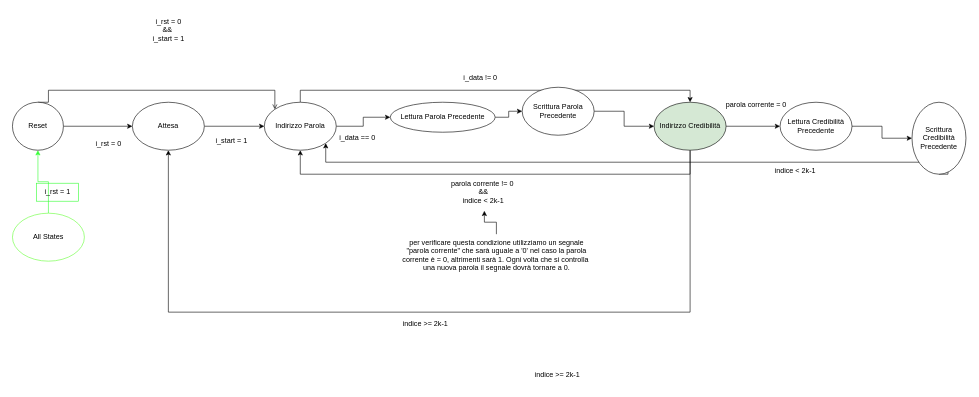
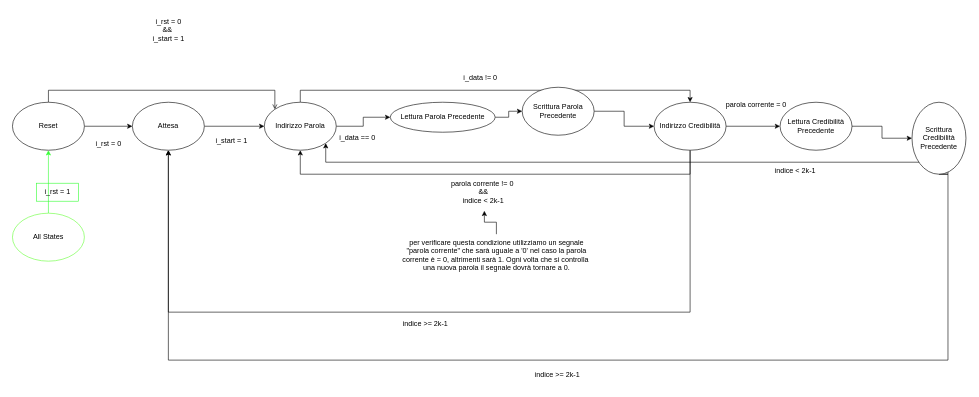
node "Reset": size 51x48 -> 72x48
node "Indirizzo Credibilità": fillcolor #d5e8d4 -> #ffffff
edge "Scrittura Credibilità Precedente" -> "Attesa": added
